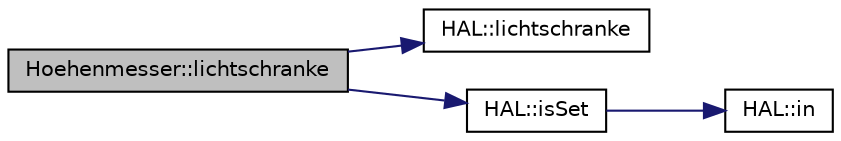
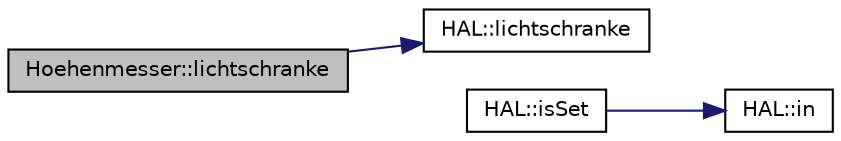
edge "Hoehenmesser::lichtschranke" -> "HAL::isSet": removed
